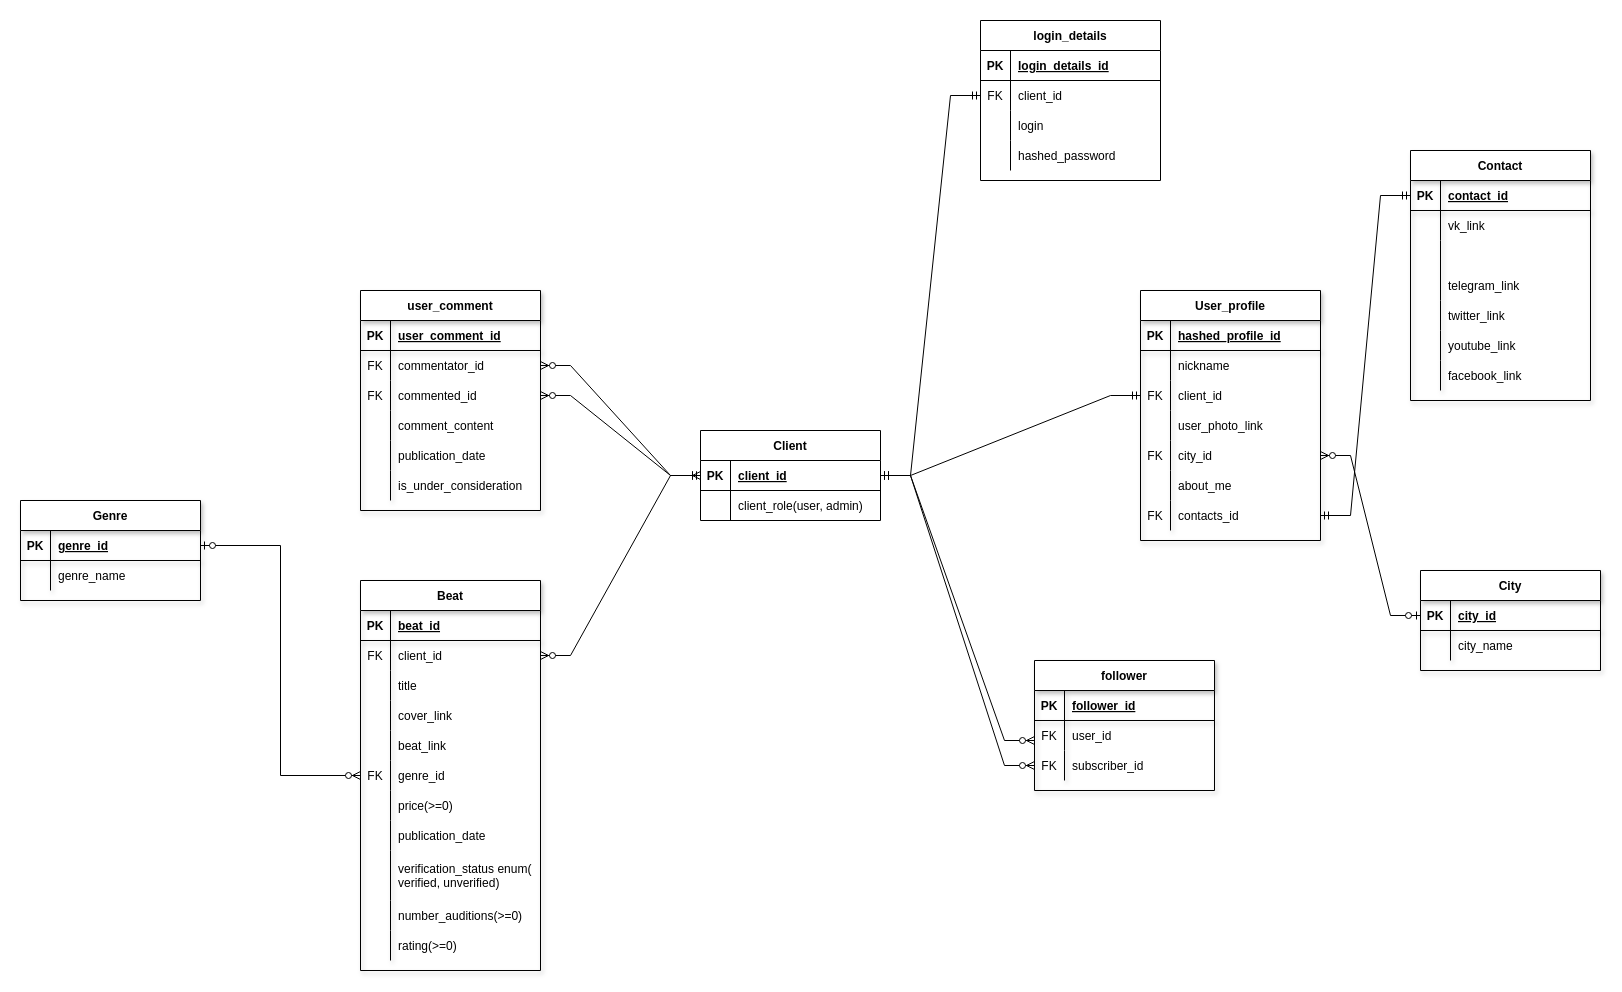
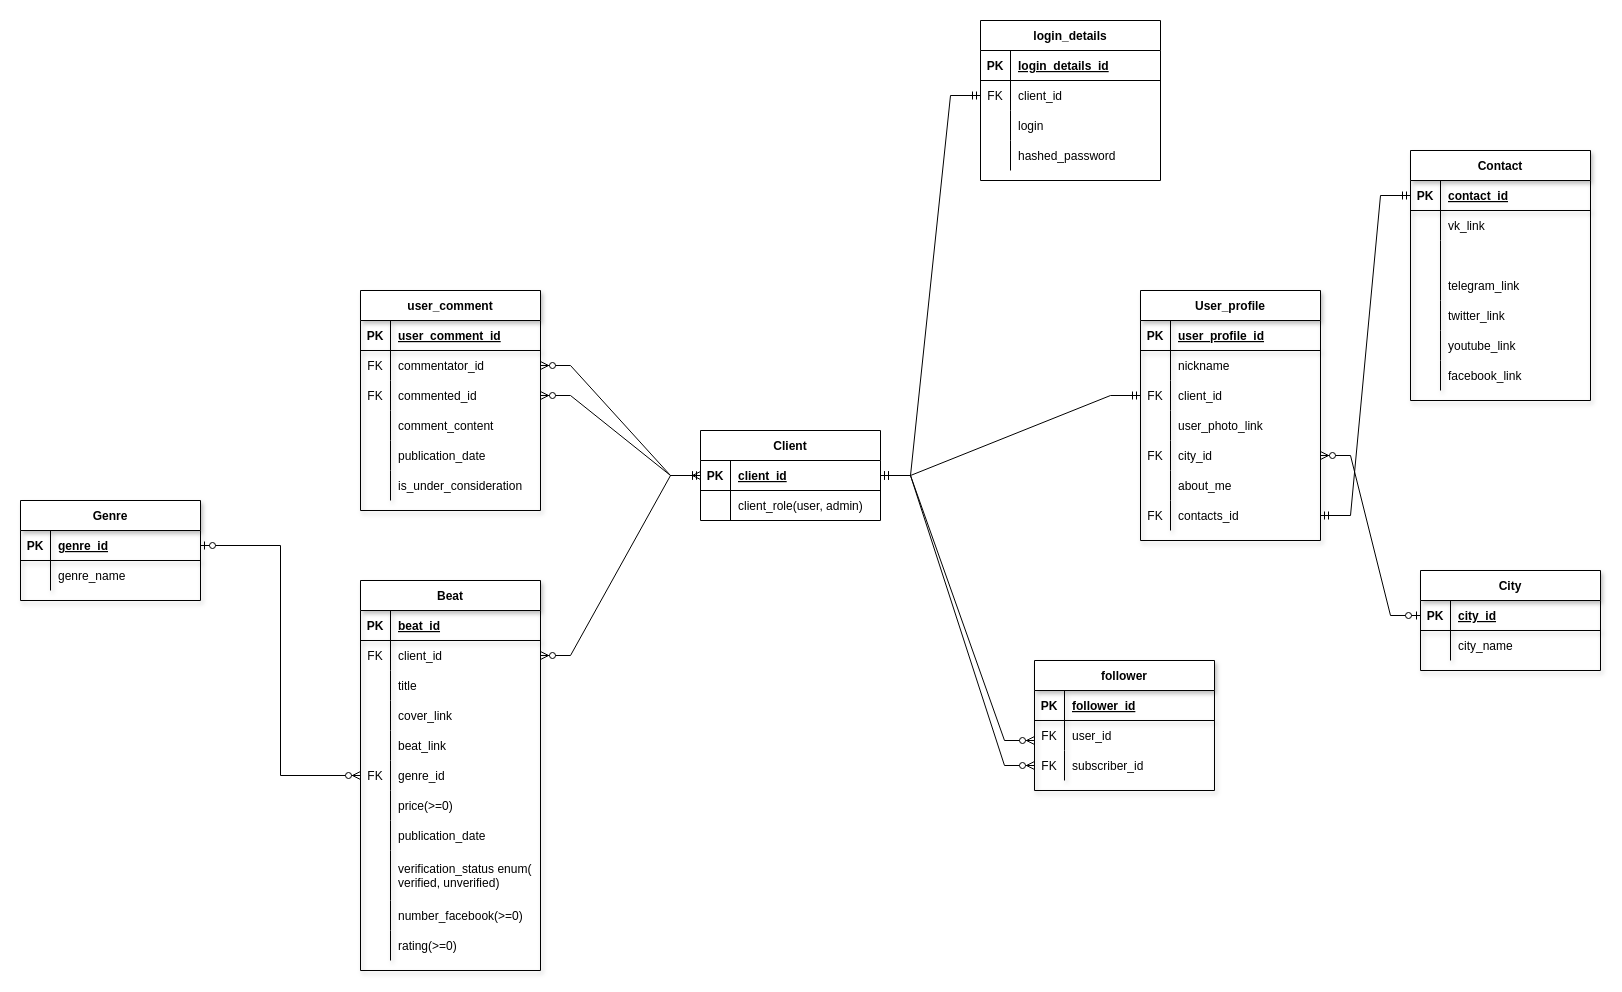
node "hashed_profile_id": label "hashed_profile_id" -> "user_profile_id"
node "number_auditions(>=0)": label "number_auditions(>=0)" -> "number_facebook(>=0)"
